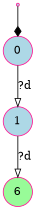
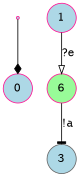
edge "0" -> "1": removed, label "?d"
edge "1" -> "6": label "?d" -> "?e"
node "3": added
